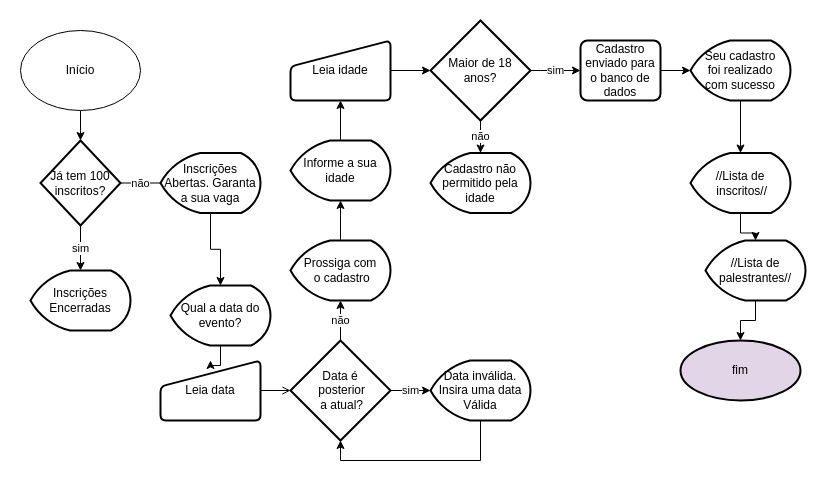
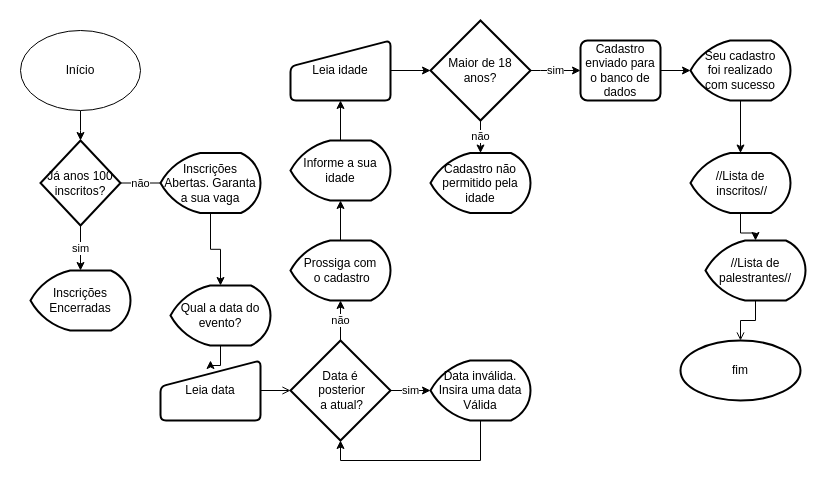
node "Já tem 100 inscritos?": label "Já tem 100 inscritos?" -> "Já anos 100 inscritos?"
edge "//Lista de palestrantes//" -> "fim": arrowhead classic -> open
node "fim": fillcolor #e1d5e7 -> #ffffff
